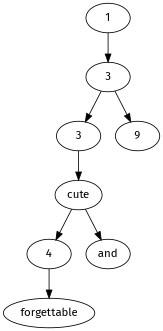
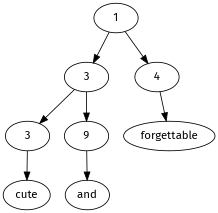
edge "cute" -> "4": now "1" -> "4"
edge "cute" -> "and": now "9" -> "and"
